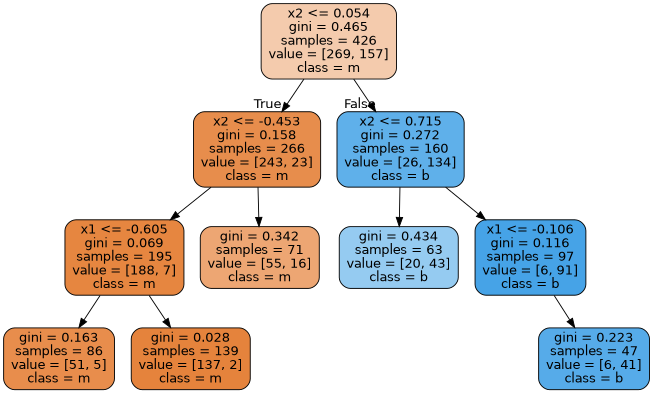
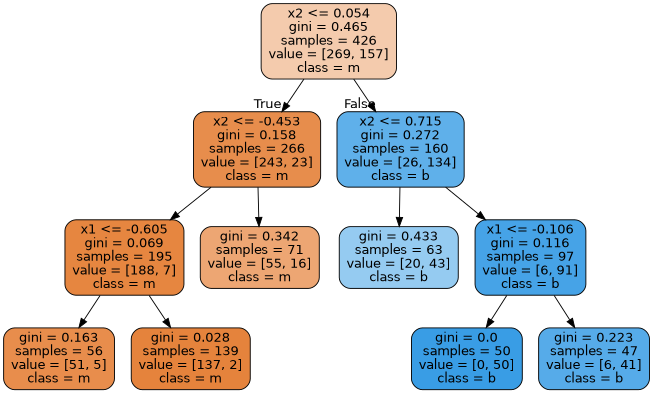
node "gini = 0.434 samples = 63 value = [20, 43] class = b": label "gini = 0.434 samples = 63 value = [20, 43] class = b" -> "gini = 0.433 samples = 63 value = [20, 43] class = b"
node "gini = 0.163 samples = 86 value = [51, 5] class = m": label "gini = 0.163 samples = 86 value = [51, 5] class = m" -> "gini = 0.163 samples = 56 value = [51, 5] class = m"
node "gini = 0.0 samples = 50 value = [0, 50] class = b": added
